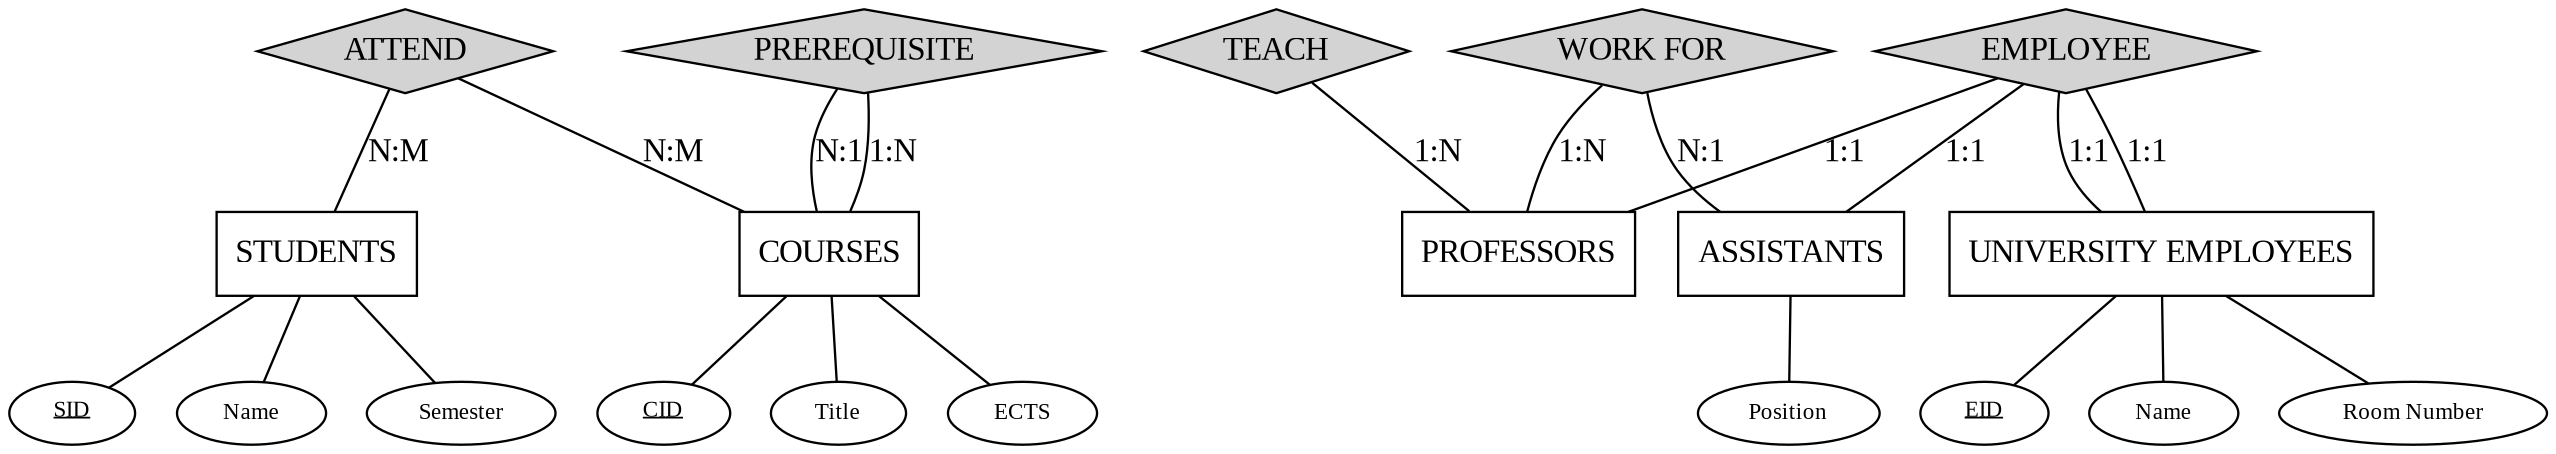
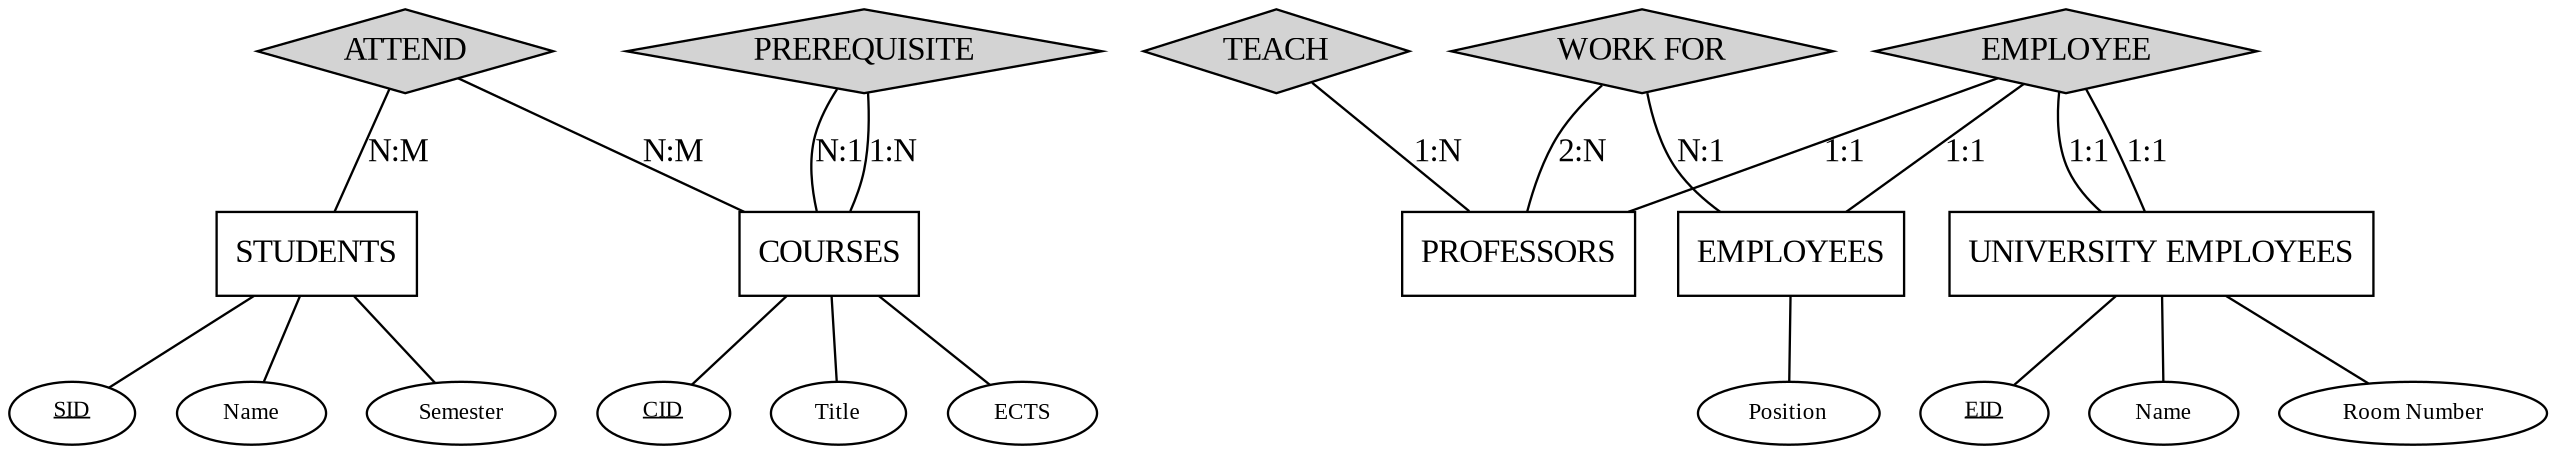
edge "WORK FOR" -- "PROFESSORS": label "1:N" -> "2:N"
node "ASSISTANTS": label "ASSISTANTS" -> "EMPLOYEES"
